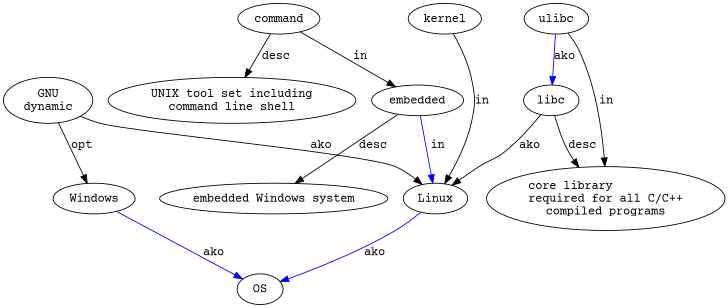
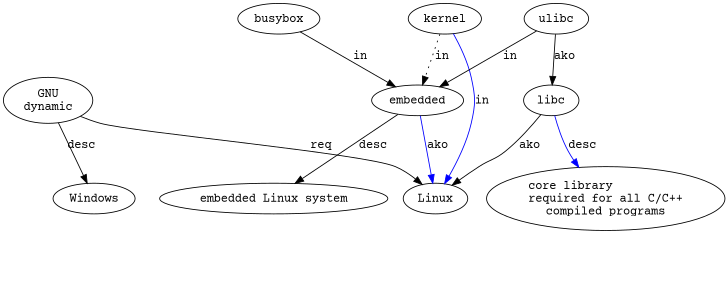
node "command": label "command" -> "busybox"
edge "kernel" -> "embedded": added, label "in"
edge "ulibc" -> "libc": color blue -> black
edge "ulibc" -> "core library required for all C/C++ compiled programs": now "ulibc" -> "embedded"
node "UNIX tool set including command line shell": removed
edge "kernel" -> "Linux": color black -> blue
edge "libc" -> "core library required for all C/C++ compiled programs": color black -> blue
edge "GNU dynamic" -> "Windows": label "opt" -> "desc"
edge "GNU dynamic" -> "Linux": label "ako" -> "req"
edge "embedded" -> "Linux": label "in" -> "ako"
node "embedded Windows system": label "embedded Windows system" -> "embedded Linux system"
node "OS": removed
